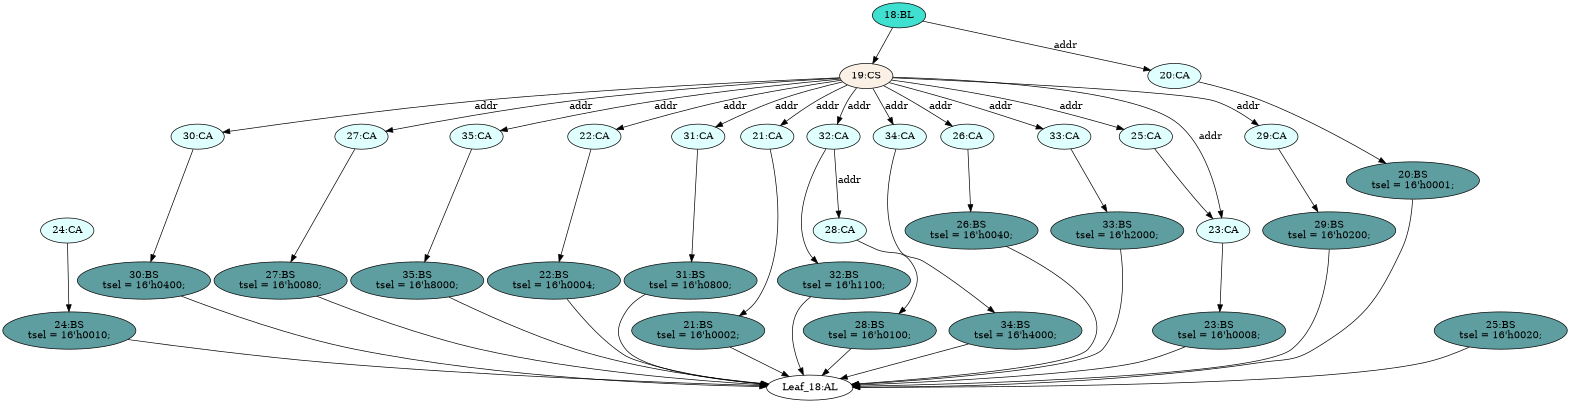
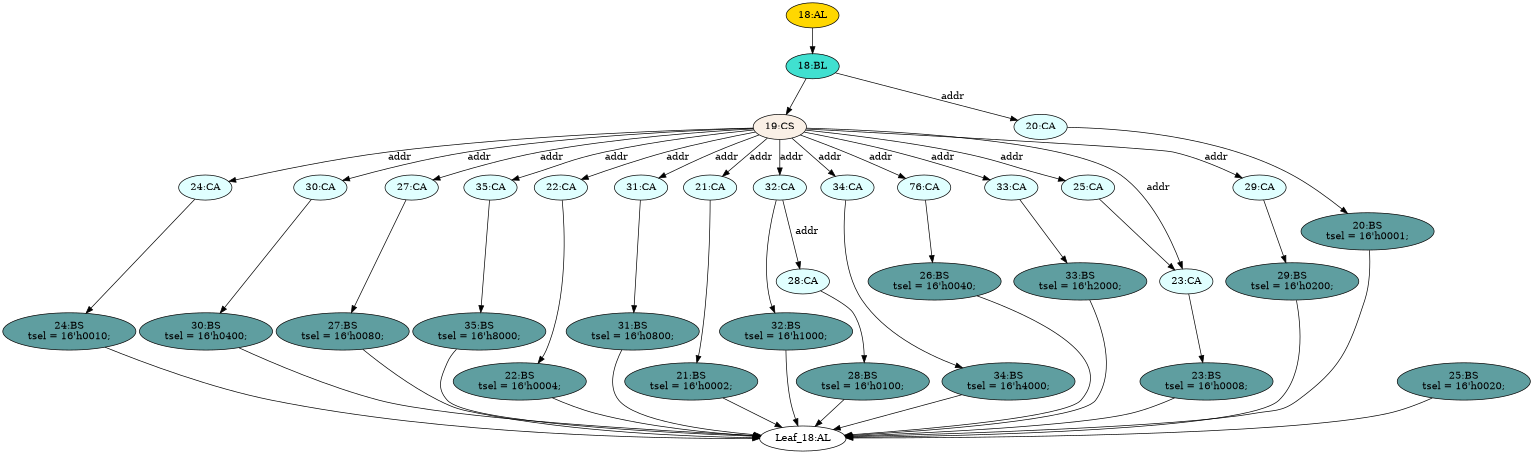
node "18:AL": added
node "26:CA": label "26:CA" -> "76:CA"
edge "19:CS" -> "24:CA": added, label "addr"
node "32:BS tsel = 16'h1100;": label "32:BS tsel = 16'h1100;" -> "32:BS tsel = 16'h1000;"
